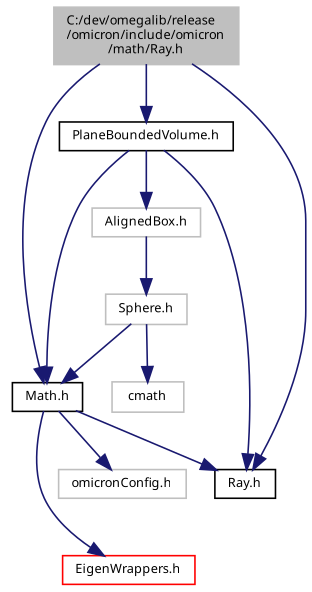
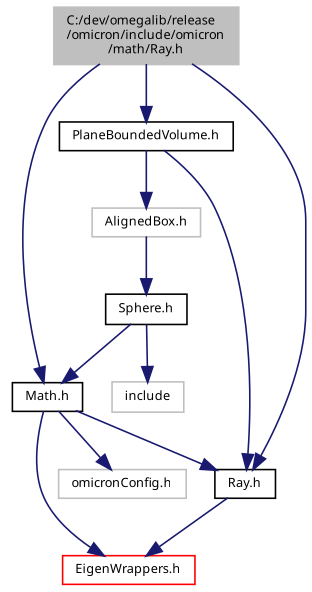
edge "PlaneBoundedVolume.h" -> "Math.h": removed
node "Sphere.h": color grey75 -> black
node "cmath": label "cmath" -> "include"
edge "Ray.h" -> "EigenWrappers.h": added
